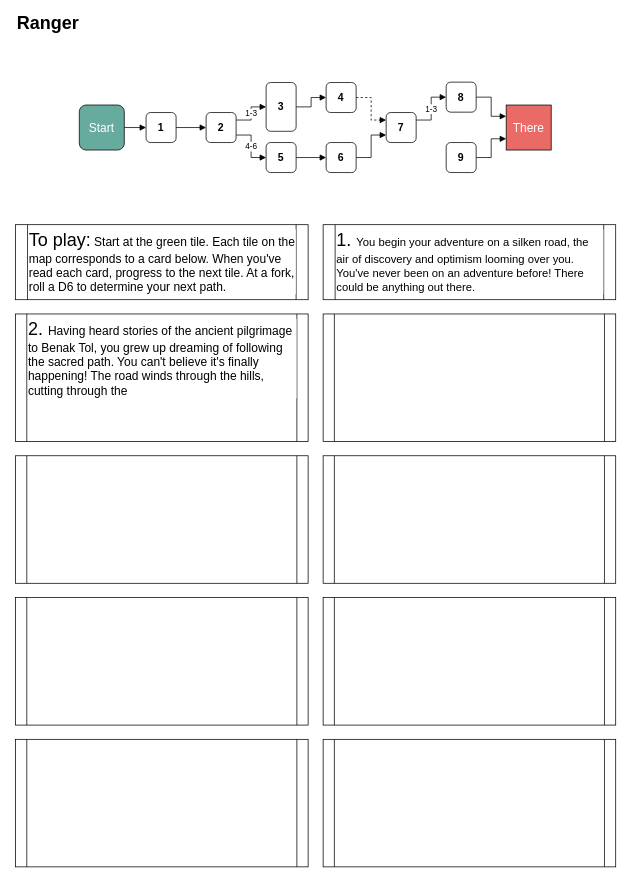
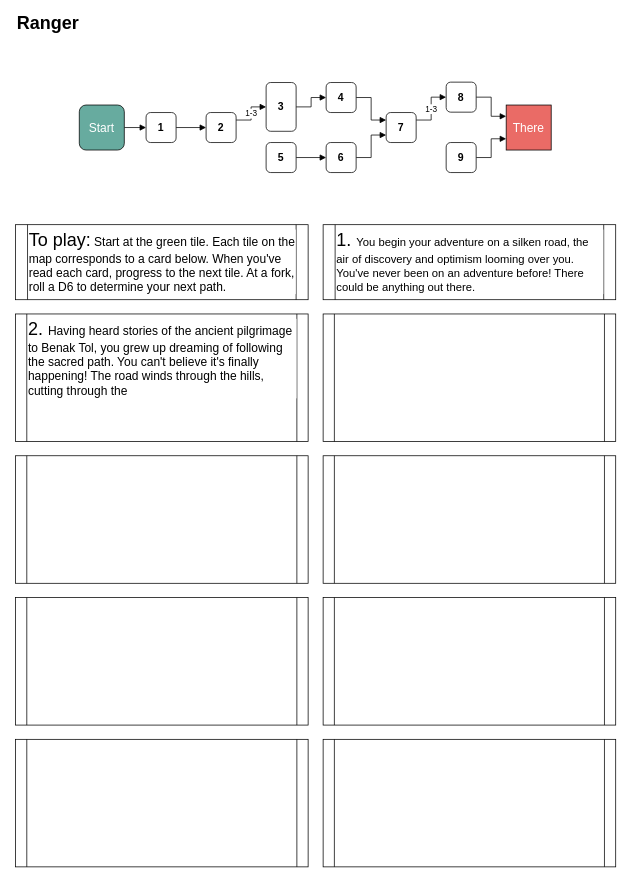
edge "4" -> "7": style dashed -> solid
edge "2" -> "5": removed, label "4-6"
